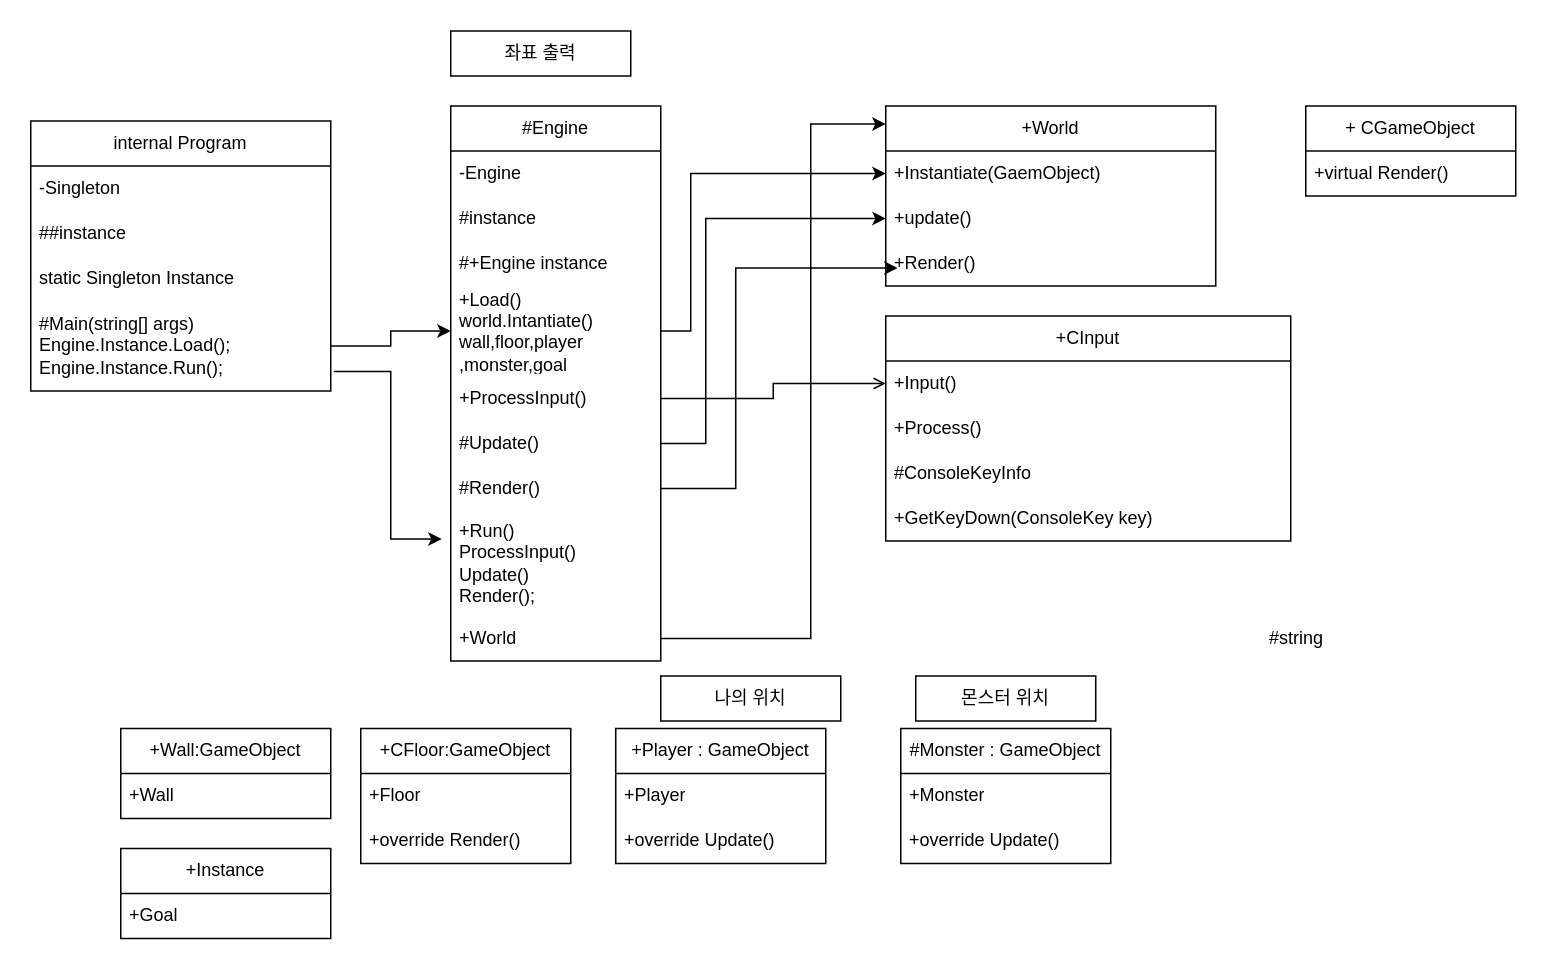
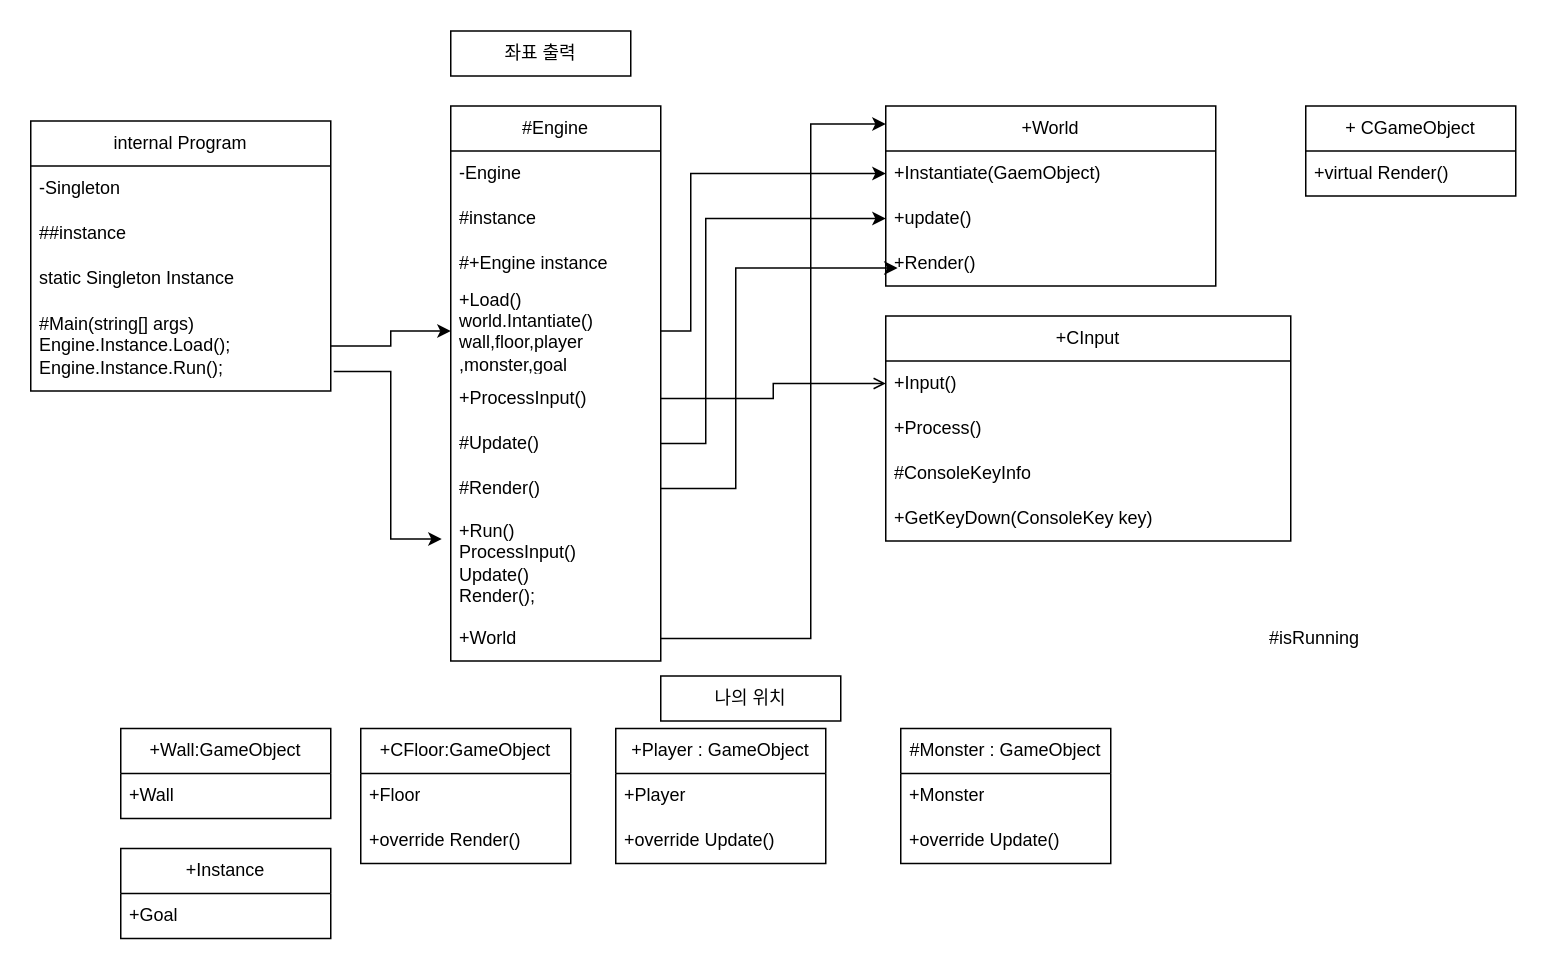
node "#string": label "#string" -> "#isRunning"
node "몬스터 위치": removed
